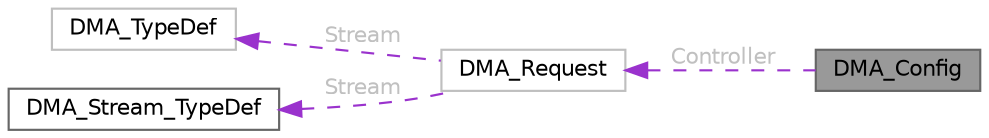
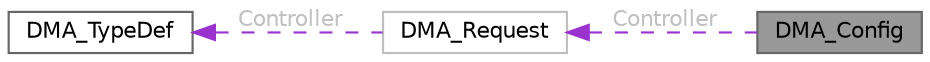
node "DMA_TypeDef": color grey75 -> gray40
edge "DMA_Request" -> "DMA_TypeDef": label " Stream" -> " Controller"
node "DMA_Stream_TypeDef": removed
